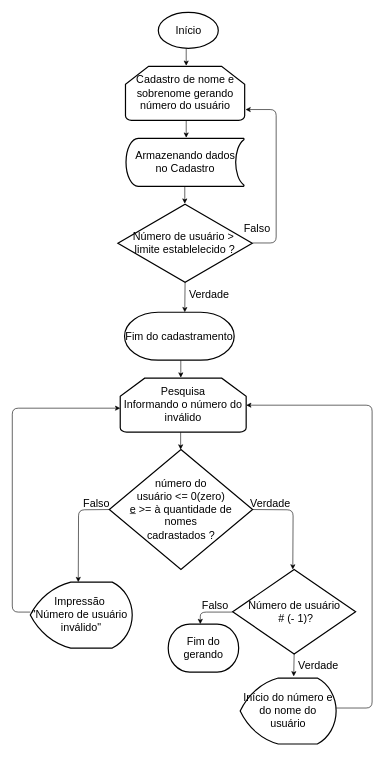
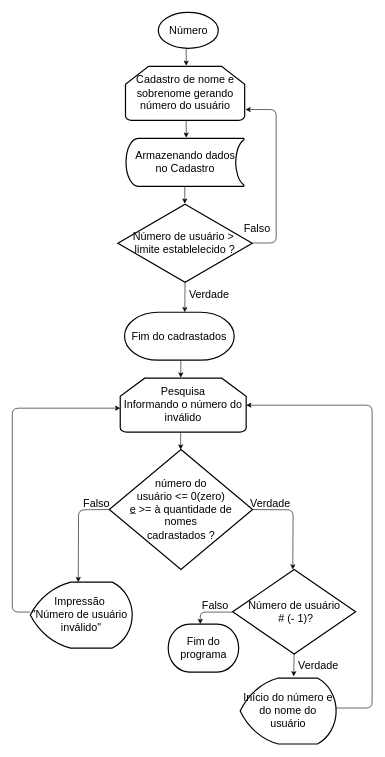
node "Início": label "Início" -> "Número"
node "Fim do cadastramento": label "Fim do cadastramento" -> "Fim do cadrastados"
node "Fim do gerando": label "Fim do gerando" -> "Fim do programa"
